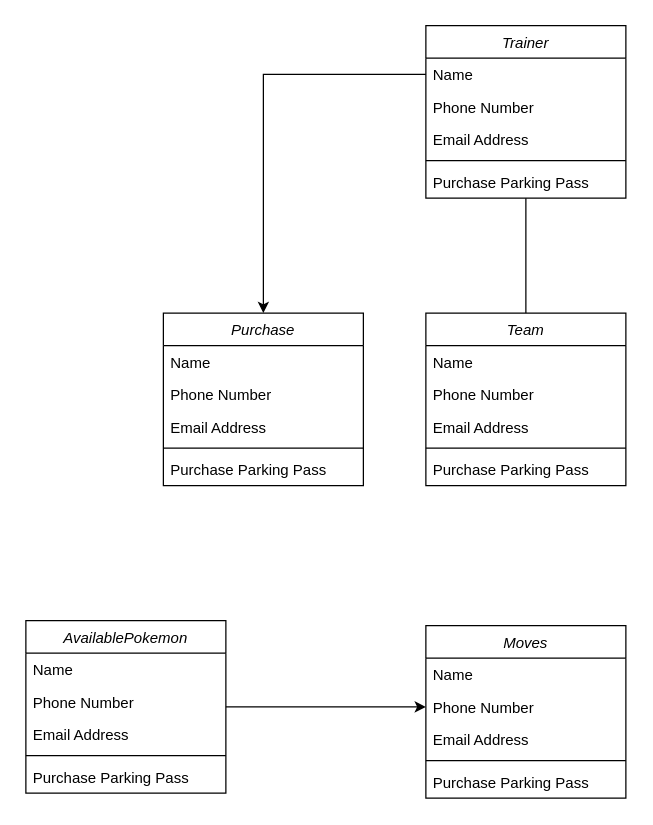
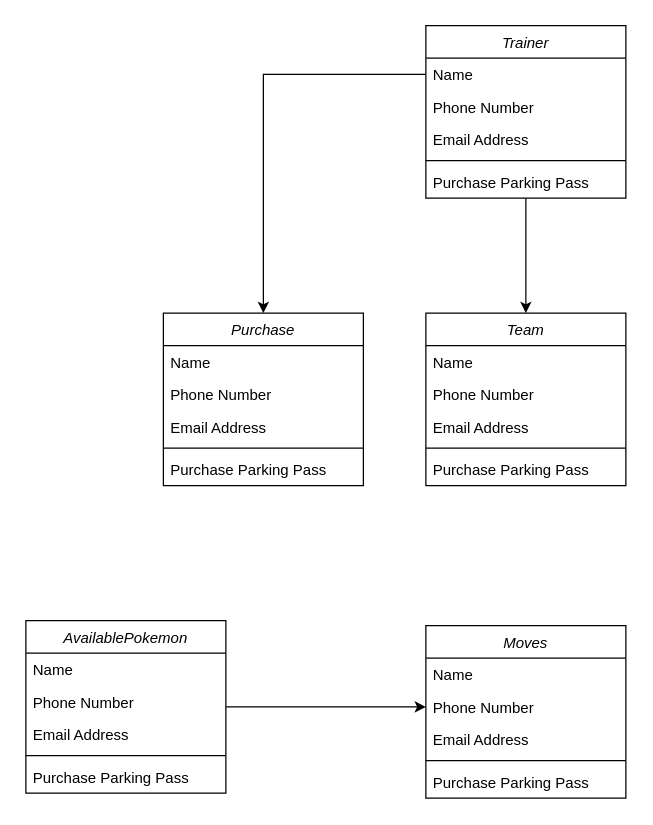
edge "Trainer" -- "Team": arrowhead none -> classic
